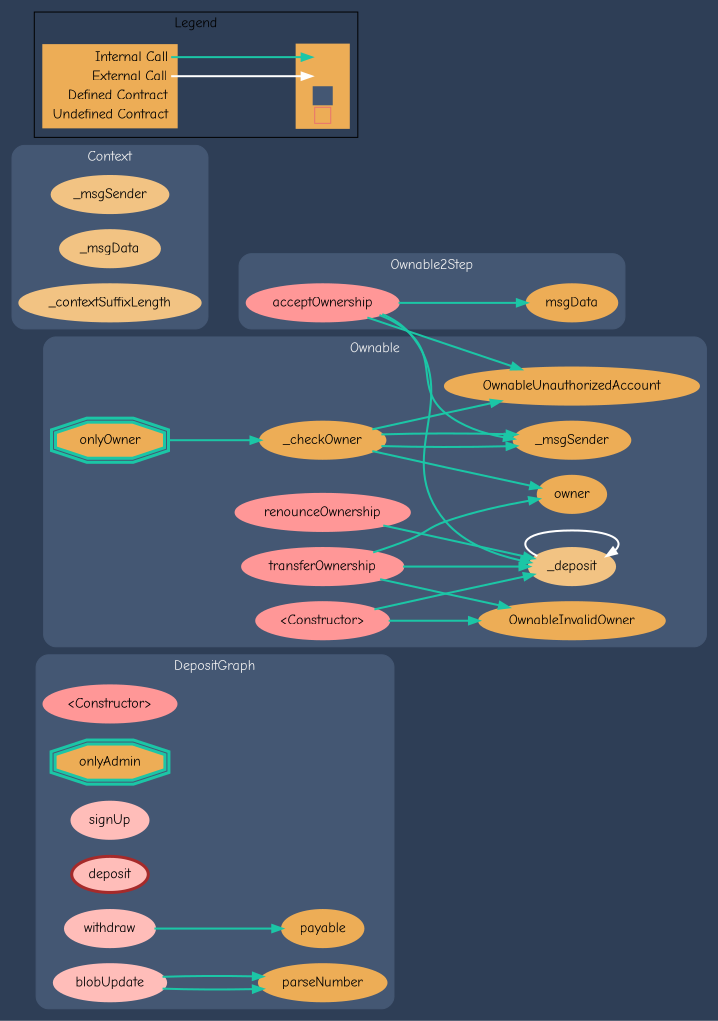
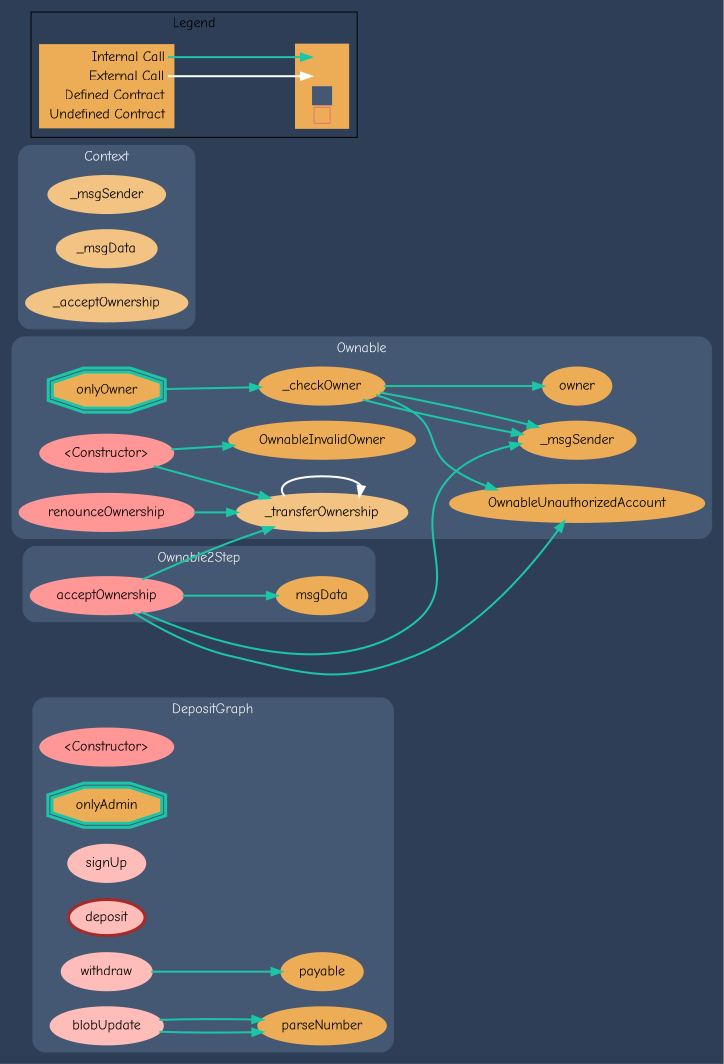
node "_contextSuffixLength": label "_contextSuffixLength" -> "_acceptOwnership"
node "transferOwnership": removed
node "_deposit": label "_deposit" -> "_transferOwnership"
